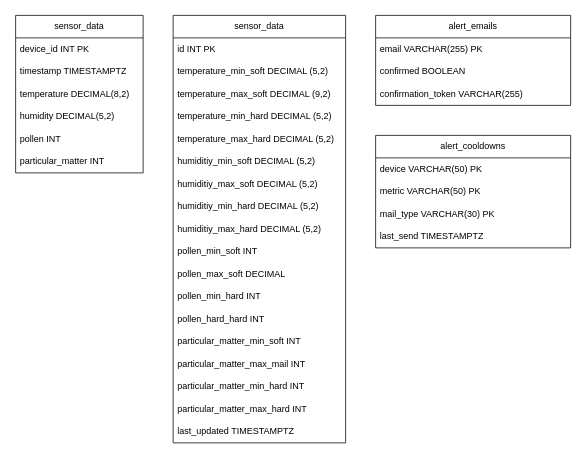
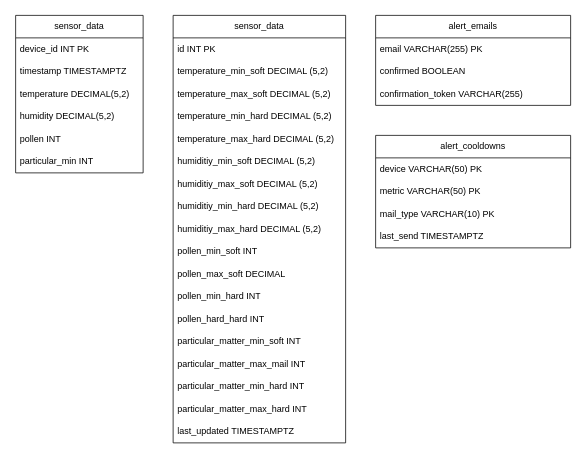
node "temperature DECIMAL(8,2)": label "temperature DECIMAL(8,2)" -> "temperature DECIMAL(5,2)"
node "temperature_max_soft DECIMAL (9,2)": label "temperature_max_soft DECIMAL (9,2)" -> "temperature_max_soft DECIMAL (5,2)"
node "particular_matter INT": label "particular_matter INT" -> "particular_min INT"
node "mail_type VARCHAR(30) PK": label "mail_type VARCHAR(30) PK" -> "mail_type VARCHAR(10) PK"
